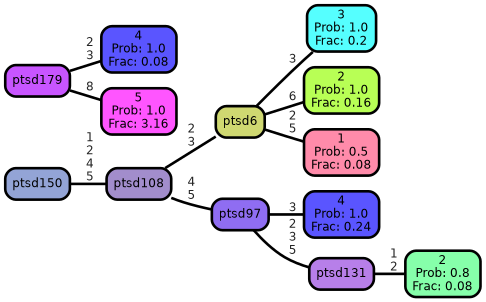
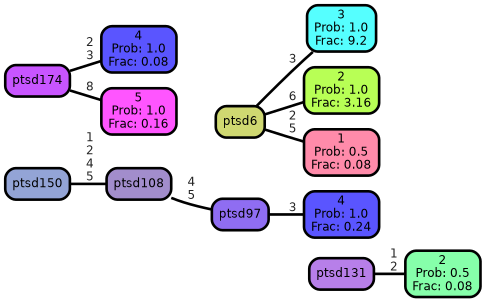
node "3 Prob: 1.0 Frac: 0.2": label "3 Prob: 1.0 Frac: 0.2" -> "3 Prob: 1.0 Frac: 9.2"
node "ptsd179": label "ptsd179" -> "ptsd174"
node "2 Prob: 1.0 Frac: 0.16": label "2 Prob: 1.0 Frac: 0.16" -> "2 Prob: 1.0 Frac: 3.16"
node "5 Prob: 1.0 Frac: 3.16": label "5 Prob: 1.0 Frac: 3.16" -> "5 Prob: 1.0 Frac: 0.16"
edge "ptsd6" -- "ptsd108": removed, label "2 3"
edge "ptsd97" -- "ptsd131": removed, label "2 3 5"
node "2 Prob: 0.8 Frac: 0.08": label "2 Prob: 0.8 Frac: 0.08" -> "2 Prob: 0.5 Frac: 0.08"
